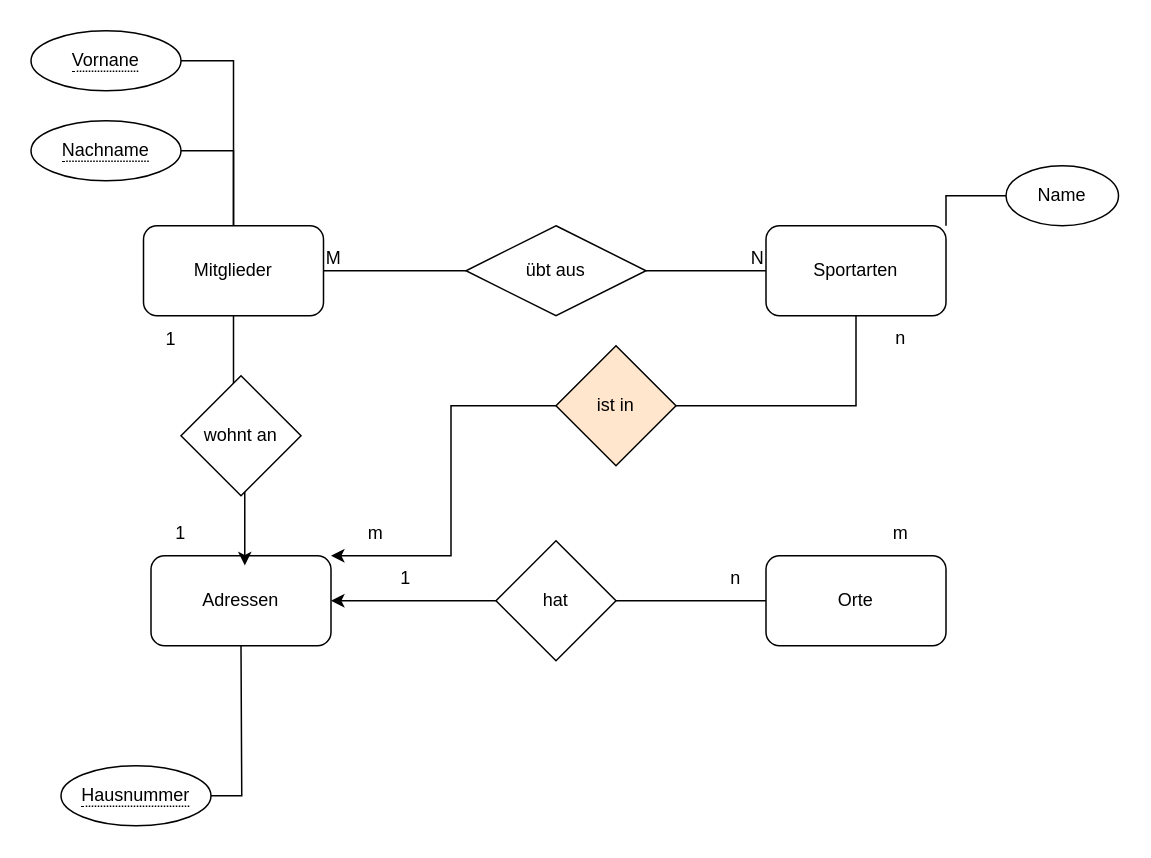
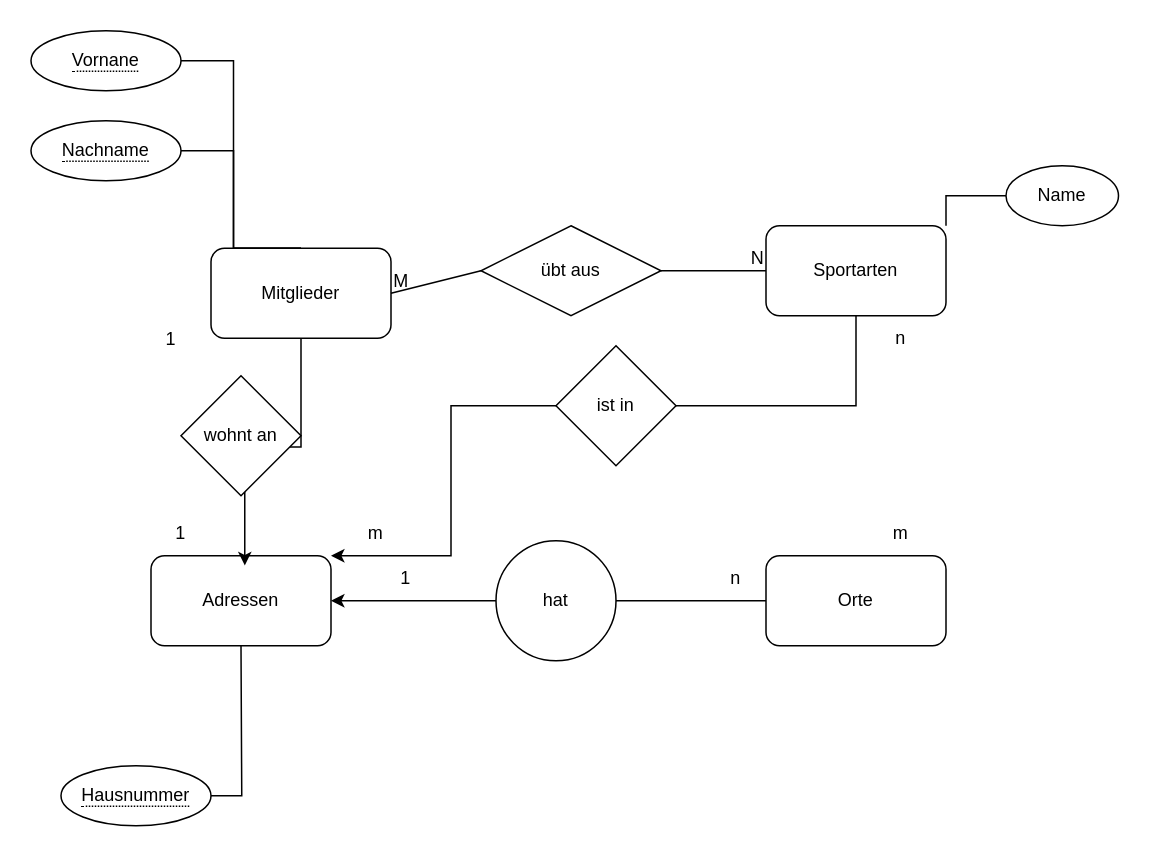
node "Mitglieder": moved (233, 271) -> (301, 293)
node "übt aus": moved (556, 271) -> (571, 271)
node "ist in": fillcolor #ffe6cc -> #ffffff
node "hat": shape diamond -> ellipse
